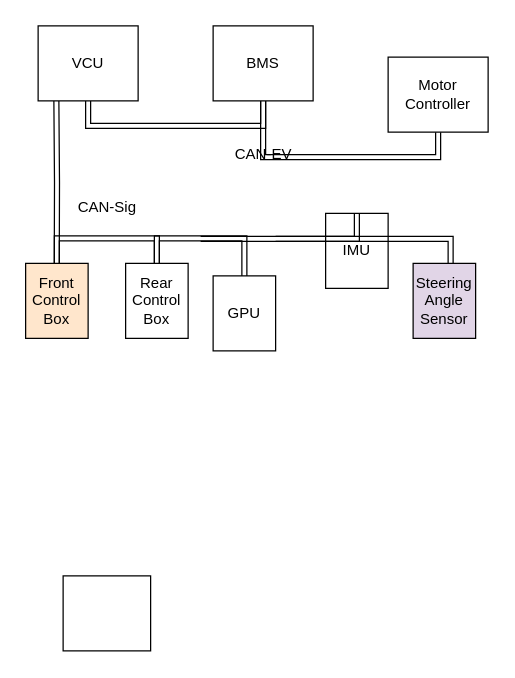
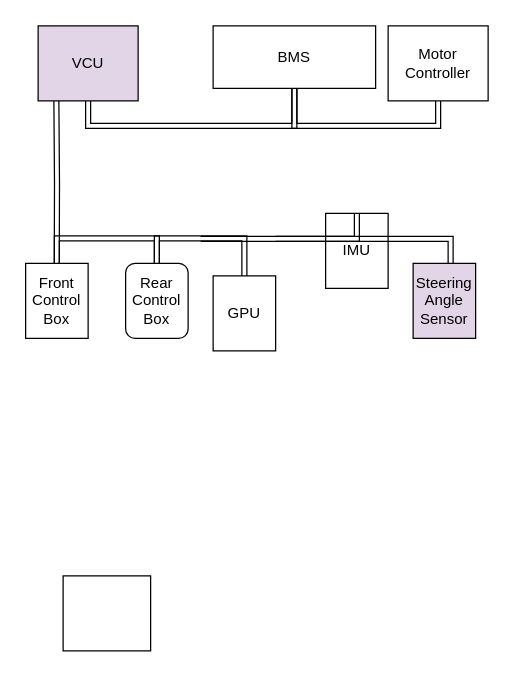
node "VCU": fillcolor #ffffff -> #e1d5e7
node "BMS": size 100x75 -> 163x63
node "Motor Controller": moved (438, 94) -> (438, 63)
node "CAN-EV": removed
node "CAN-Sig": removed
node "Front Control Box": fillcolor #ffe6cc -> #ffffff
node "Rear Control Box": shape rectangle -> rounded rectangle
